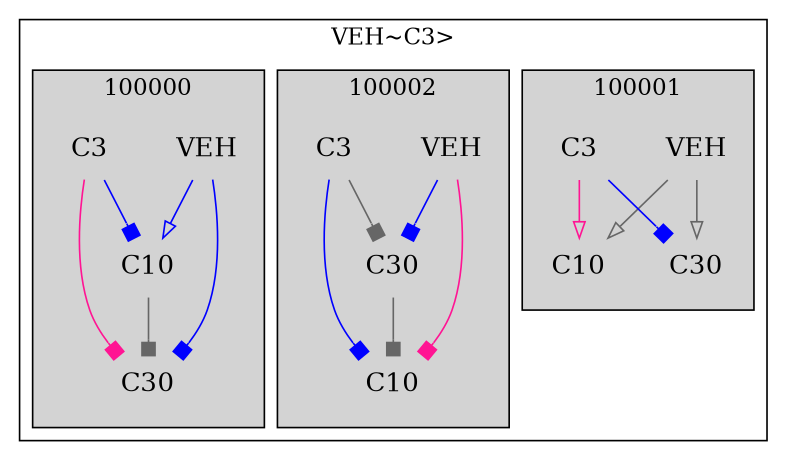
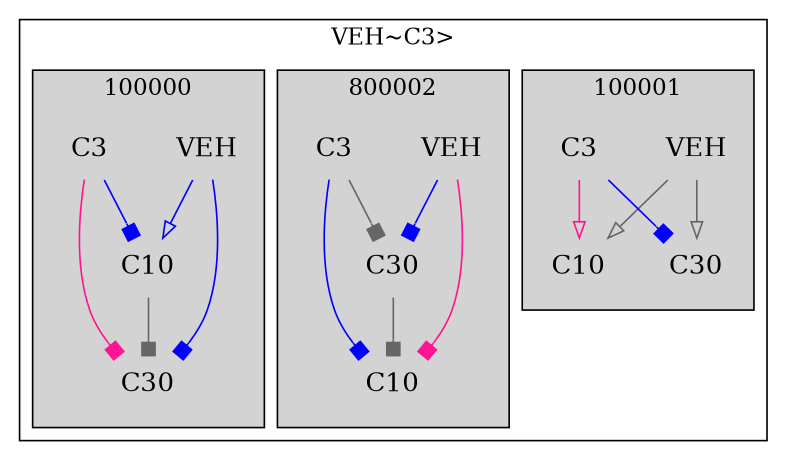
cluster "100002": label "100002" -> "800002"
